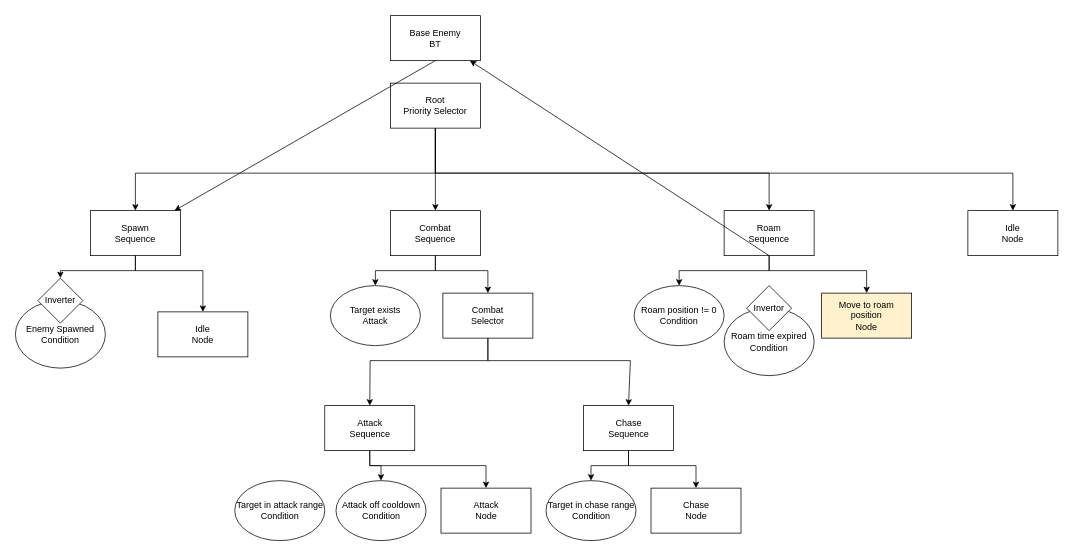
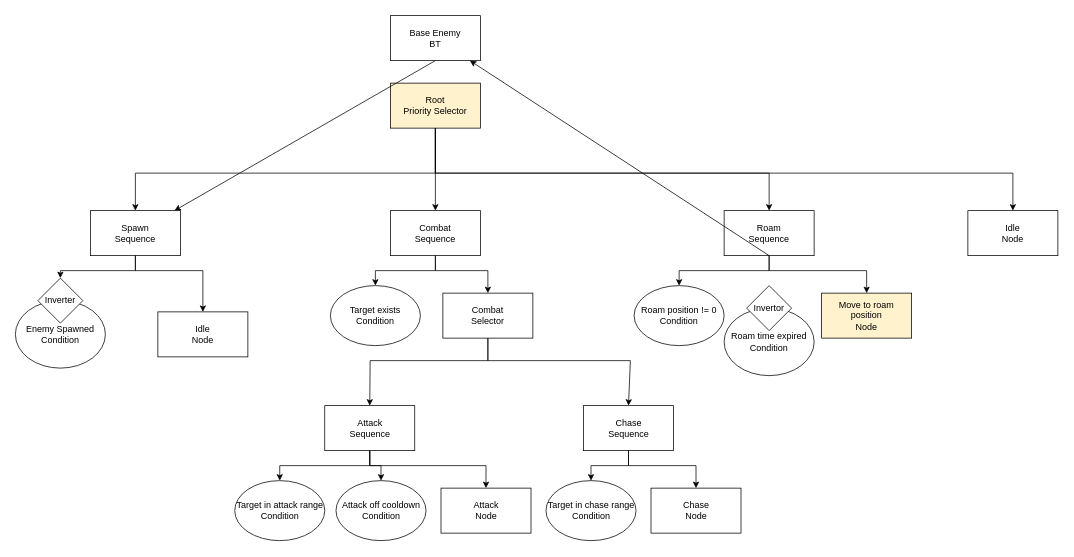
node "Root Priority Selector": fillcolor #ffffff -> #fff2cc
node "Target exists Attack": label "Target exists Attack" -> "Target exists Condition"
edge "Attack Sequence" -> "Target in attack range Condition": added
